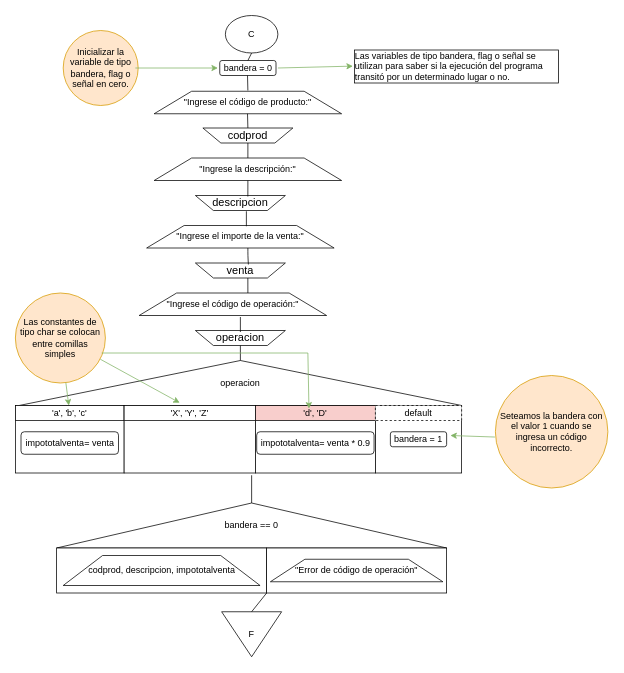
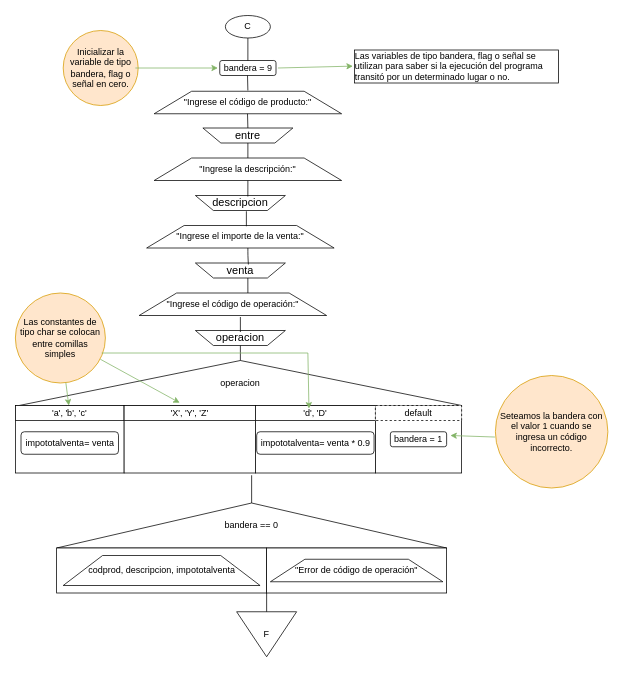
node "C": size 53x38 -> 45x23
node "bandera = 0": label "bandera = 0" -> "bandera = 9"
node "codprod": label "codprod" -> "entre"
node "'d', 'D'": fillcolor #f8cecc -> #ffffff
node "F": moved (252, 634) -> (267, 634)
